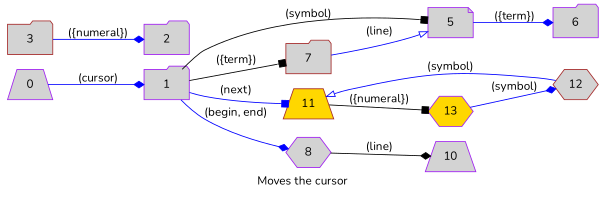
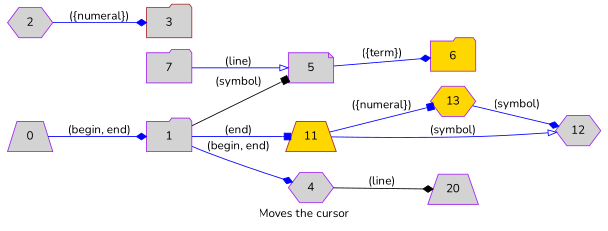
node "6": fillcolor lightgrey -> gold
edge "3" -> "2": reversed
node "2": shape folder -> hexagon
node "7": color brown -> purple
edge "1" -> "7": removed, label "({term})"
edge "12" -> "11": reversed
edge "0" -> "1": label "(cursor)" -> "(begin, end)"
node "12": color brown -> purple
edge "1" -> "11": label "(next)" -> "(end)"
edge "11" -> "13": color black -> blue
node "8": label "8" -> "4"
node "10": label "10" -> "20"
